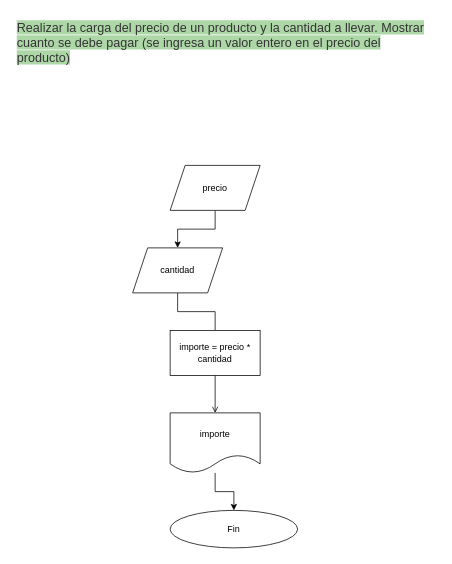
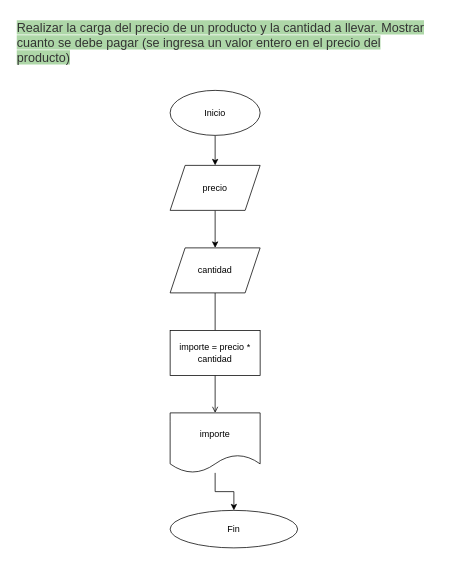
node "Inicio": added
edge "Inicio" -> "precio": added
node "cantidad": moved (177, 270) -> (215, 270)
